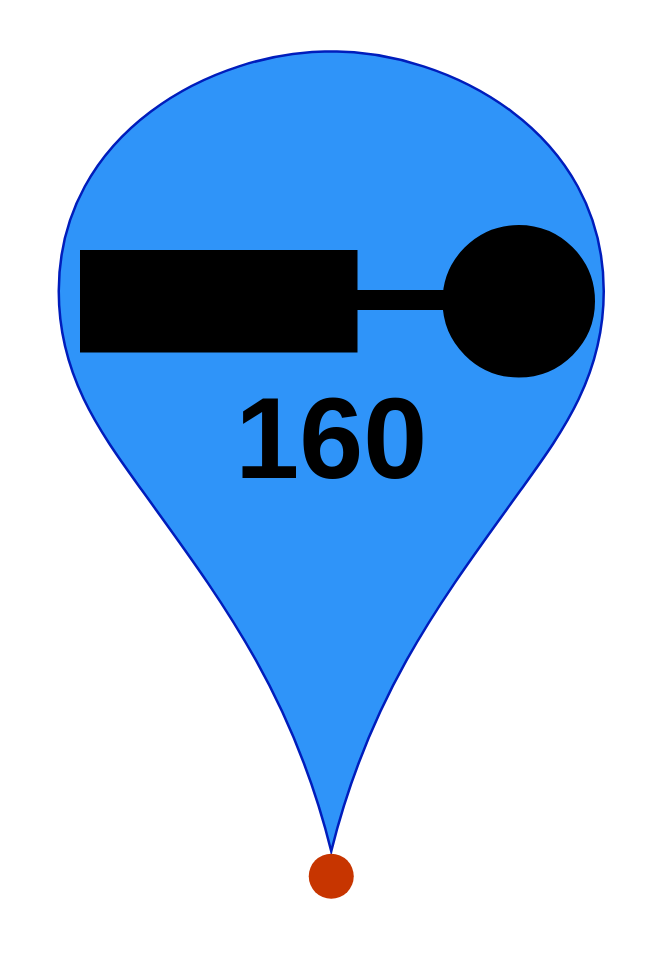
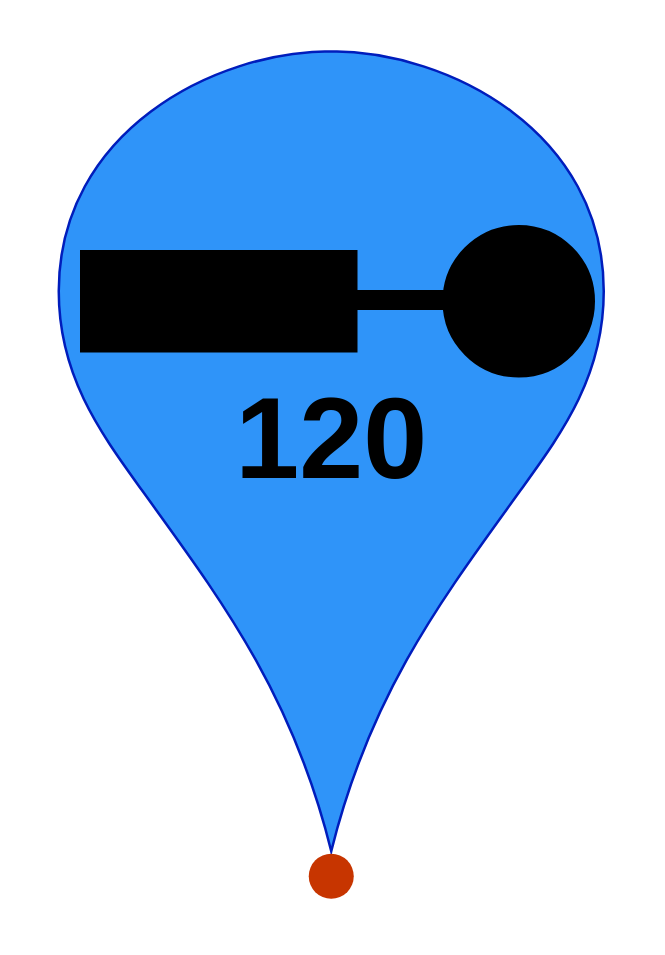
node "160": label "160" -> "120"
